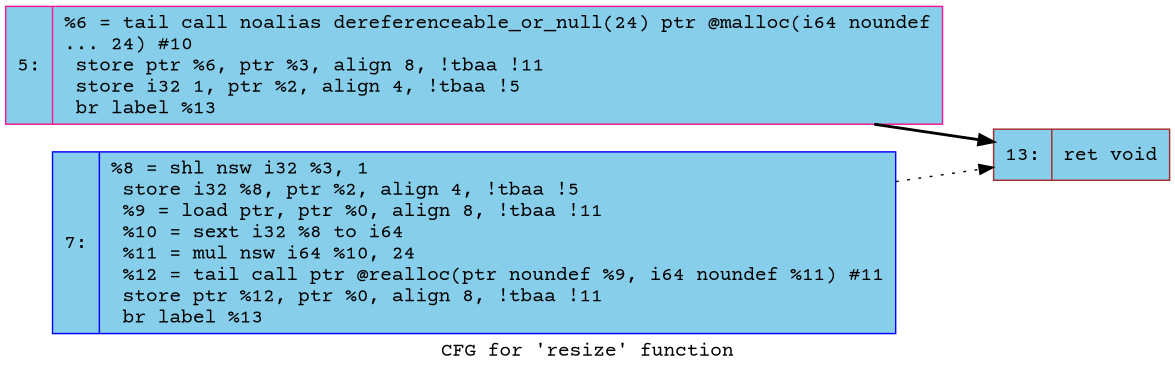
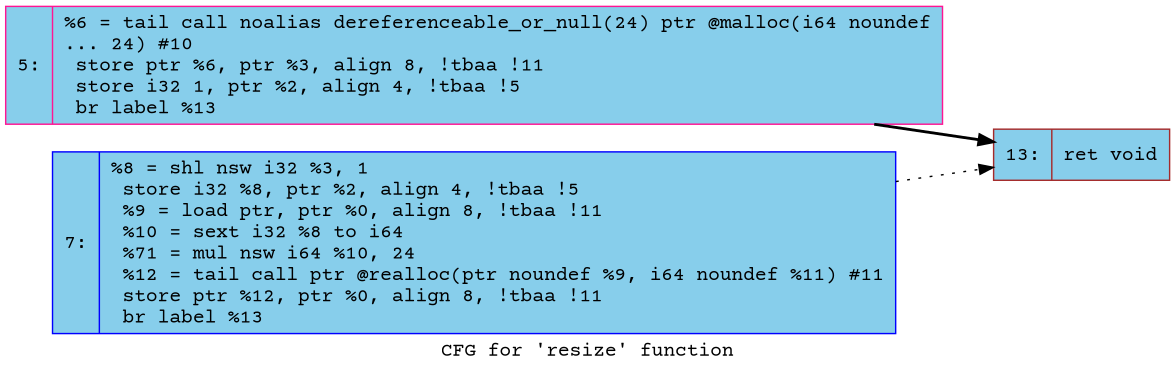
node "7:": text "%11 = mul nsw i64 %10, 24" -> "%71 = mul nsw i64 %10, 24"
